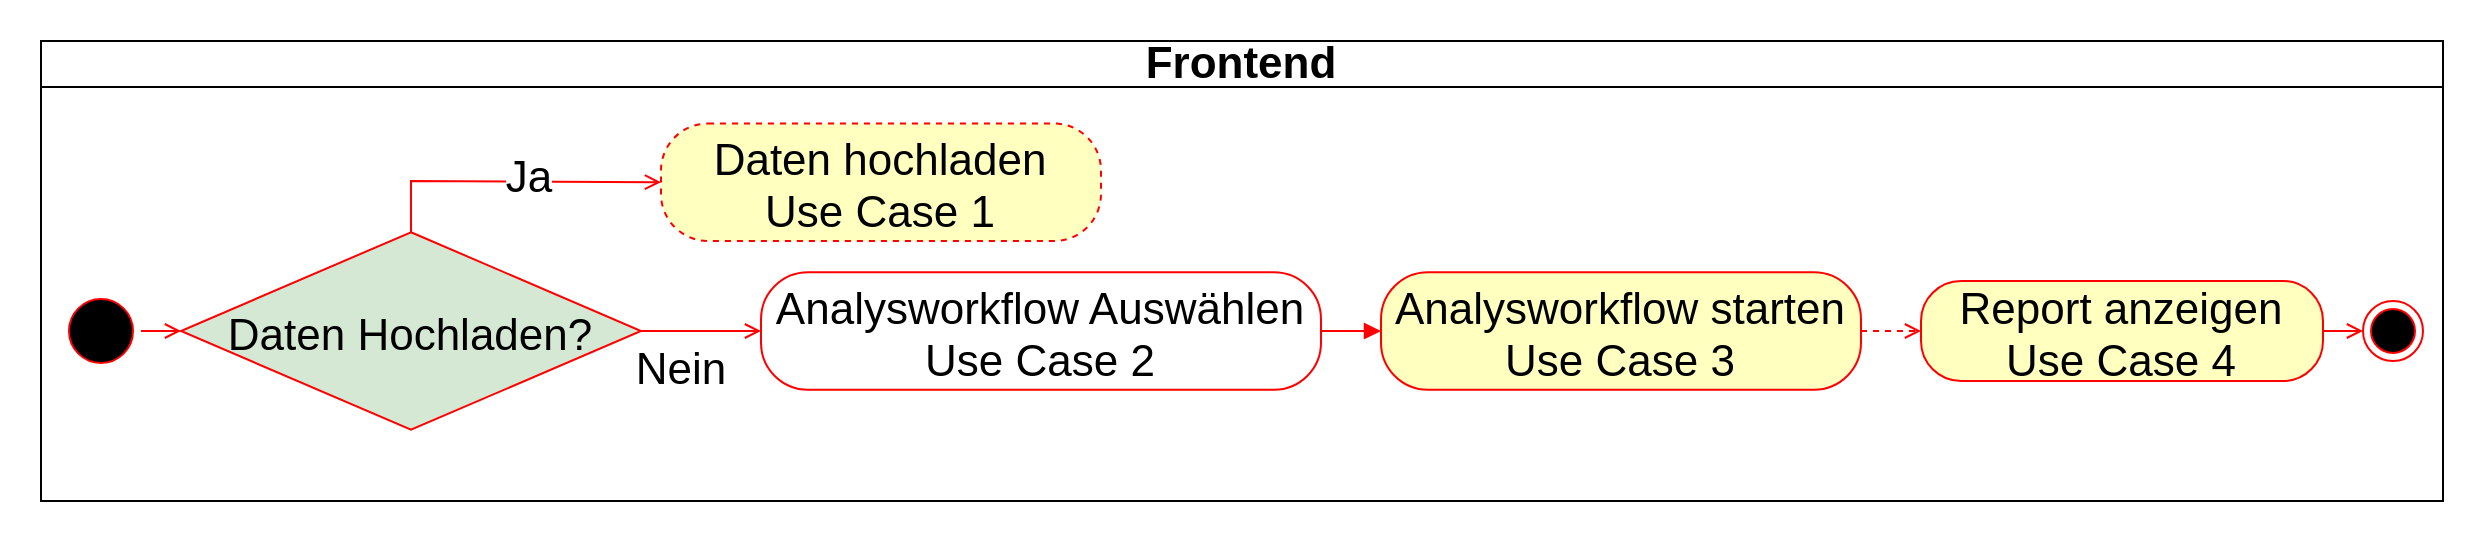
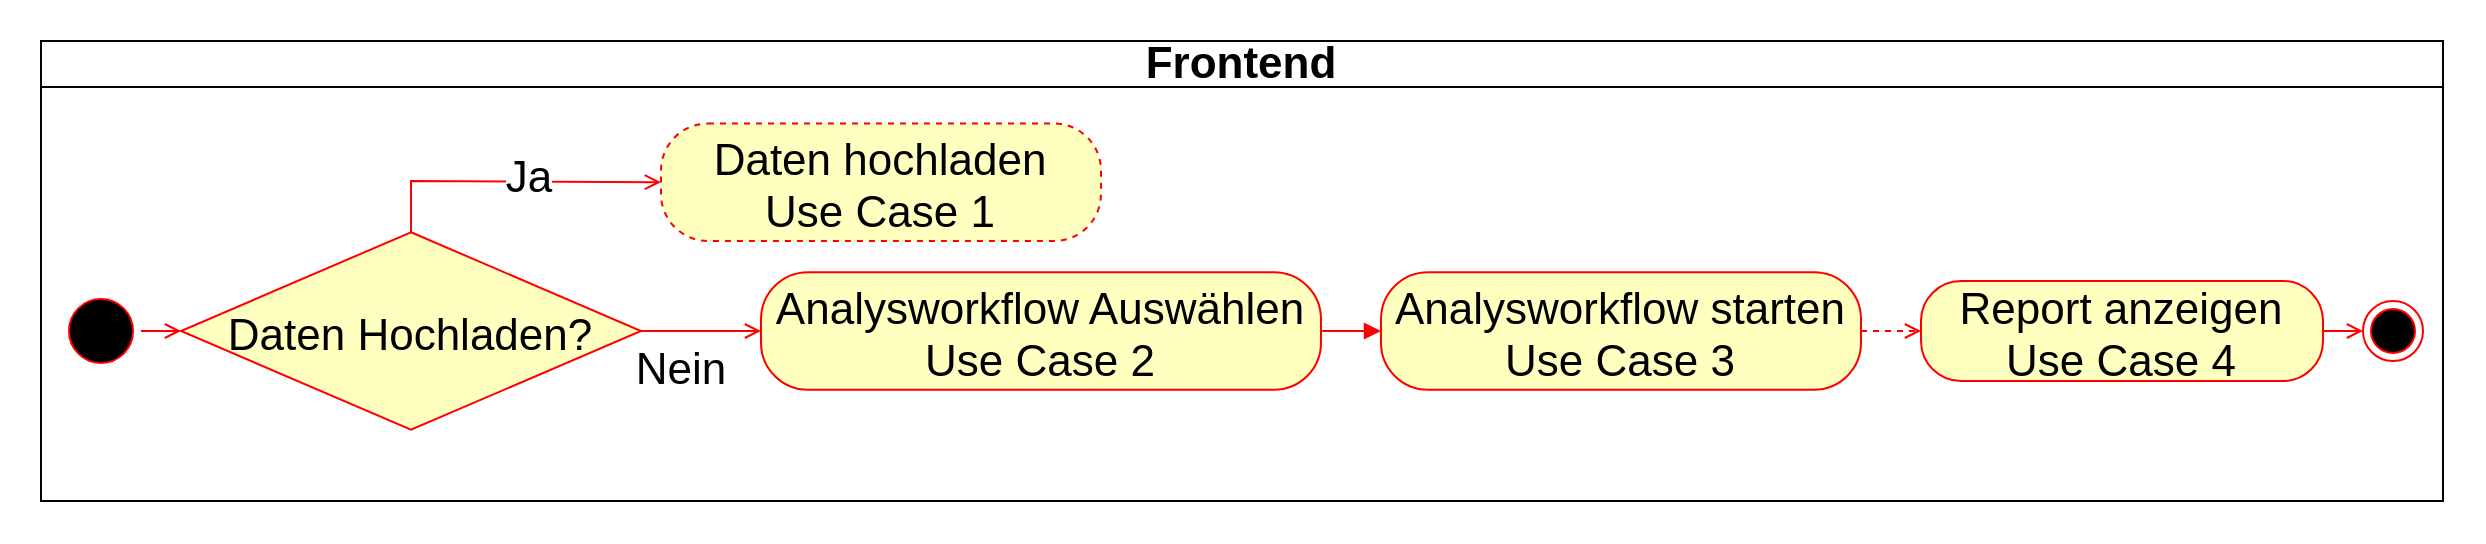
node "Daten Hochladen?": fillcolor #d5e8d4 -> #ffffc0
node "Analysworkflow Auswählen Use Case 2": fillcolor #ffffff -> #ffffc0
